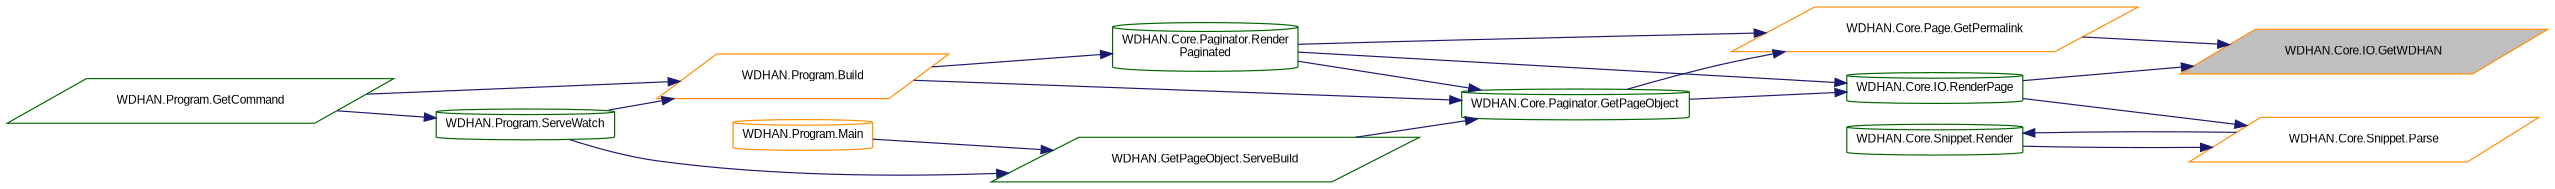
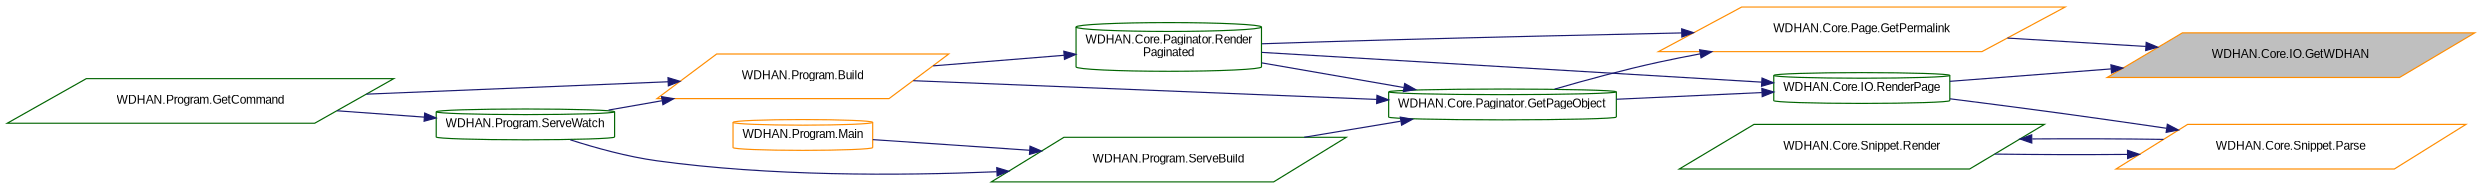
node "WDHAN.Core.Snippet.Render": shape cylinder -> parallelogram
node "WDHAN.GetPageObject.ServeBuild": label "WDHAN.GetPageObject.ServeBuild" -> "WDHAN.Program.ServeBuild"
